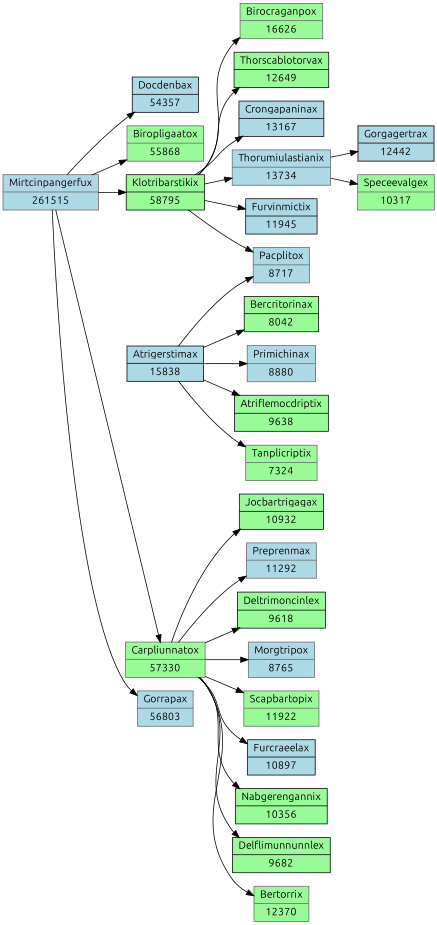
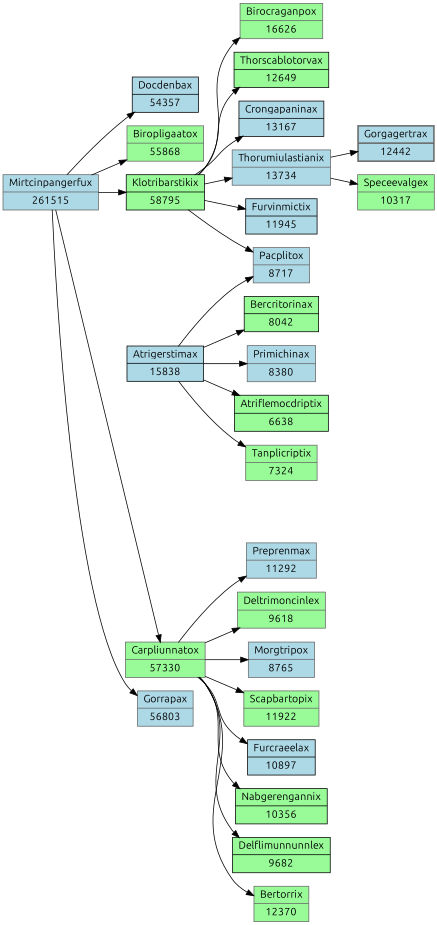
node "Primichinax": text "8880" -> "8380"
node "Atriflemocdriptix": text "9638" -> "6638"
node "Jocbartrigagax": removed
node "Deltrimoncinlex": color black -> gray40
